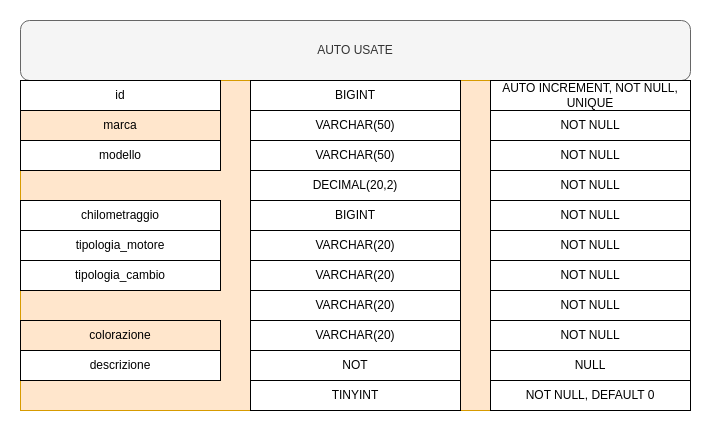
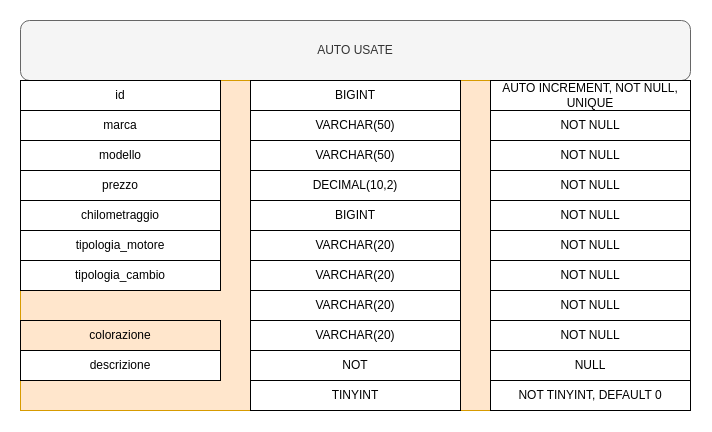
node "marca": fillcolor #ffe6cc -> #ffffff
node "prezzo": added
node "DECIMAL(20,2)": label "DECIMAL(20,2)" -> "DECIMAL(10,2)"
node "NOT NULL, DEFAULT 0": label "NOT NULL, DEFAULT 0" -> "NOT TINYINT, DEFAULT 0"
